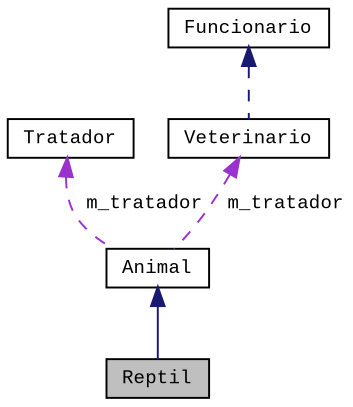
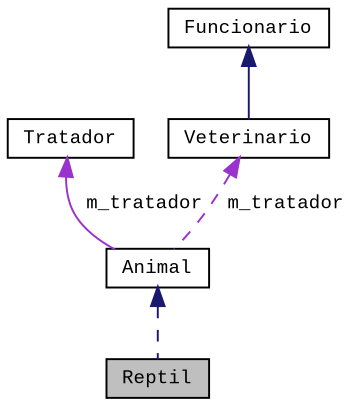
edge "Veterinario" -> "Funcionario": style dashed -> solid
edge "Animal" -> "Tratador": style dashed -> solid
edge "Reptil" -> "Animal": style solid -> dashed
